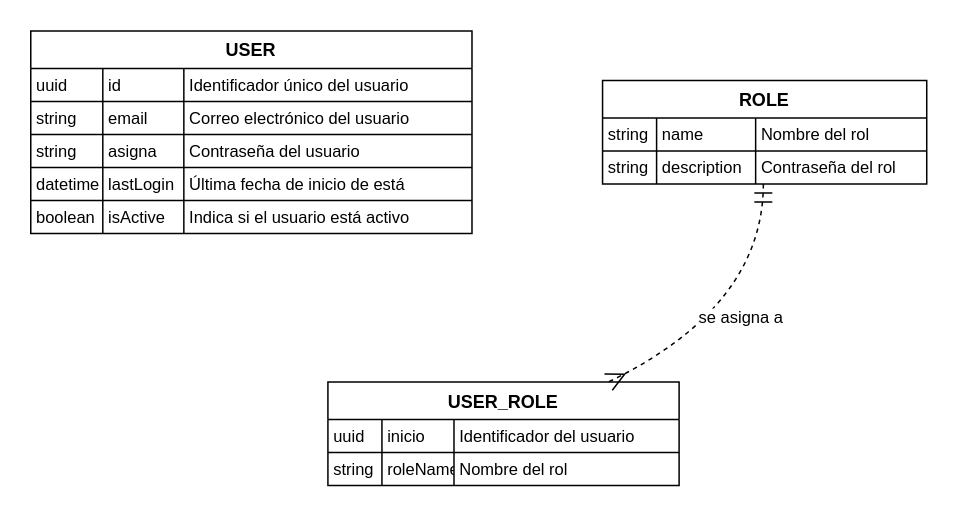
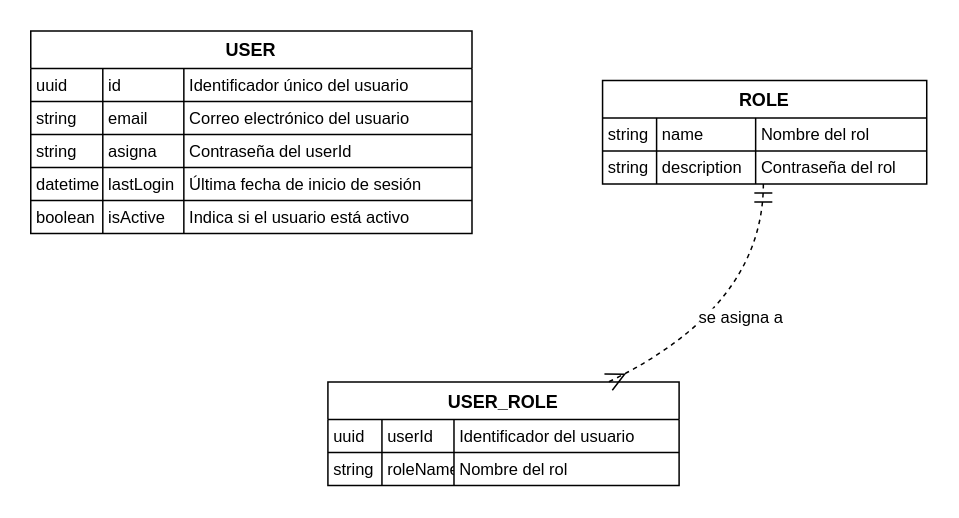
node "Contraseña del usuario": label "Contraseña del usuario" -> "Contraseña del userId"
node "Última fecha de inicio de está": label "Última fecha de inicio de está" -> "Última fecha de inicio de sesión"
node "inicio": label "inicio" -> "userId"
